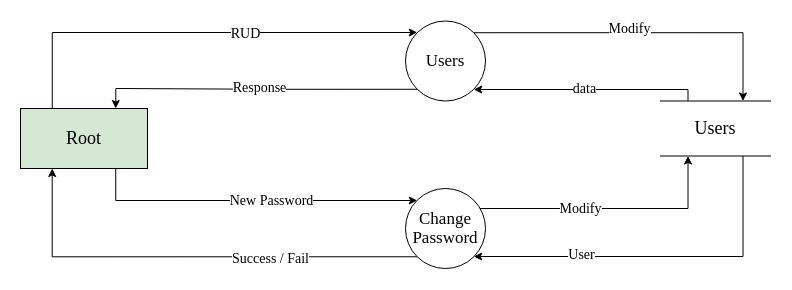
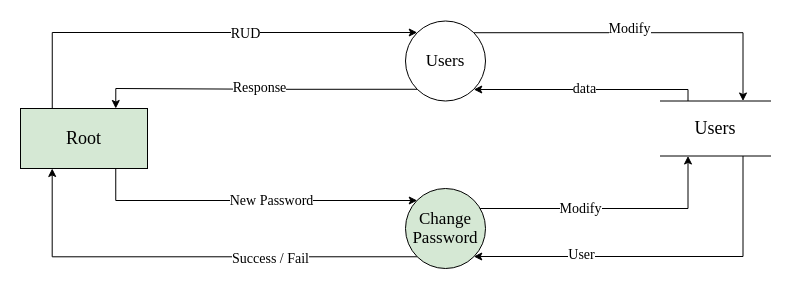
node "Change Password": fillcolor #ffffff -> #d5e8d4
